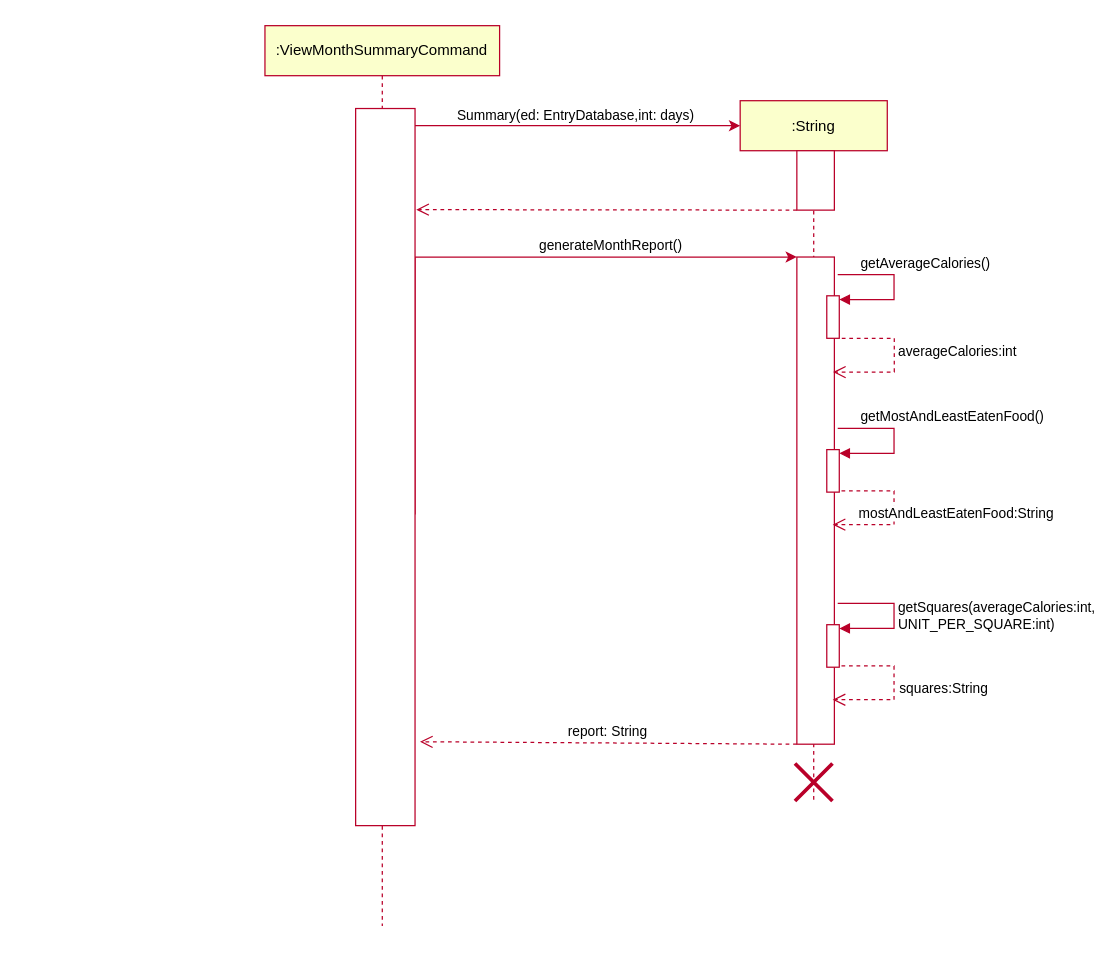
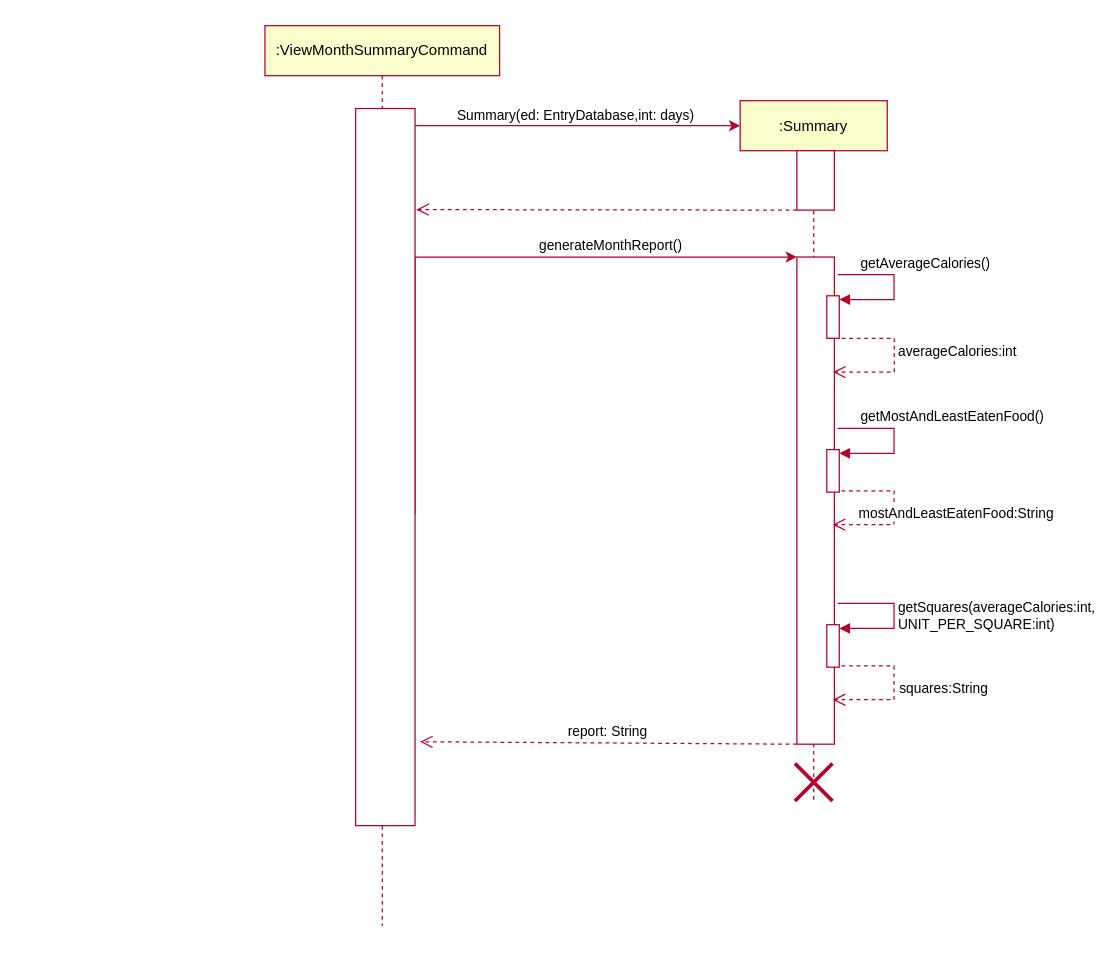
node ":String": label ":String" -> ":Summary"
